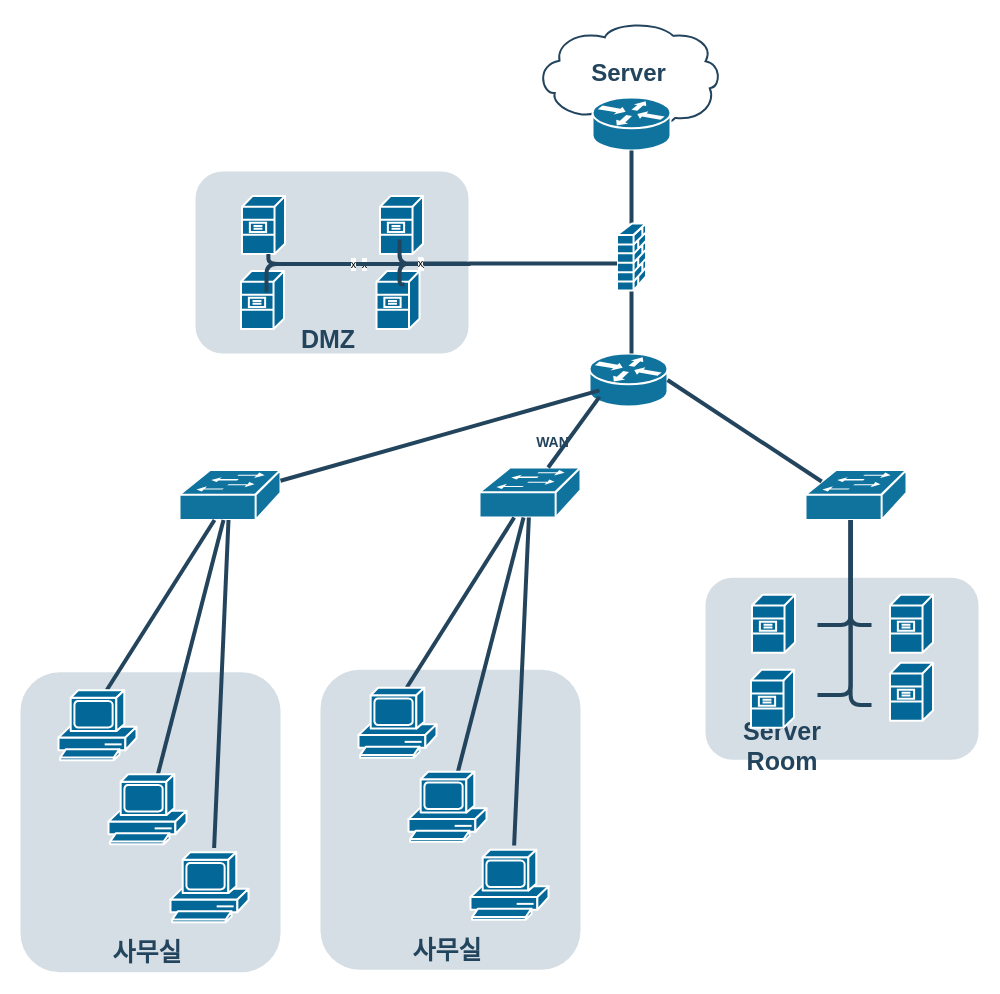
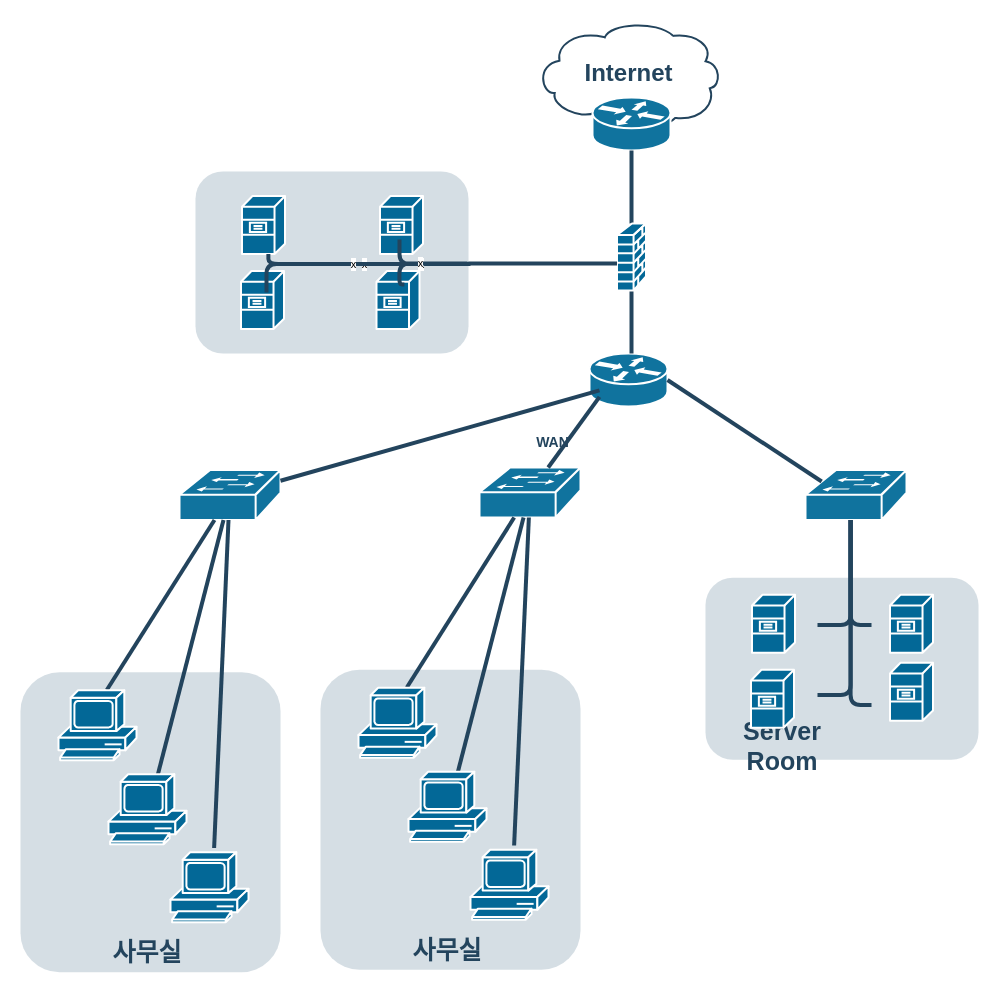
node "Server": label "Server" -> "Internet"
node "DMZ": removed
